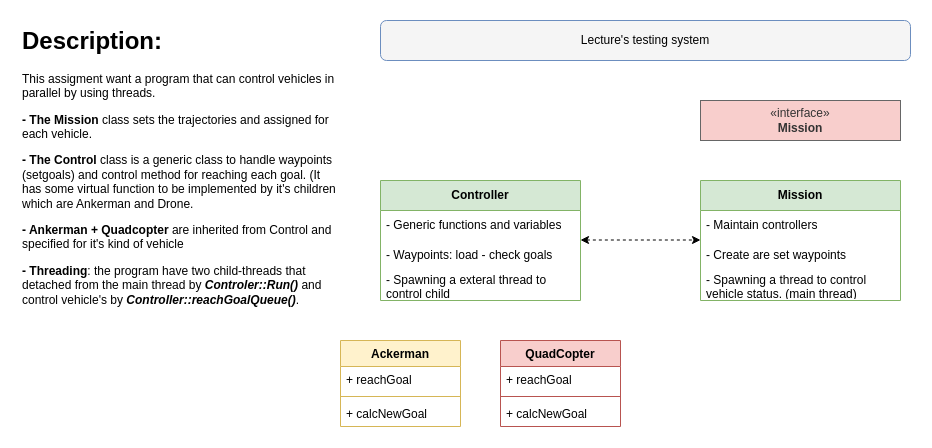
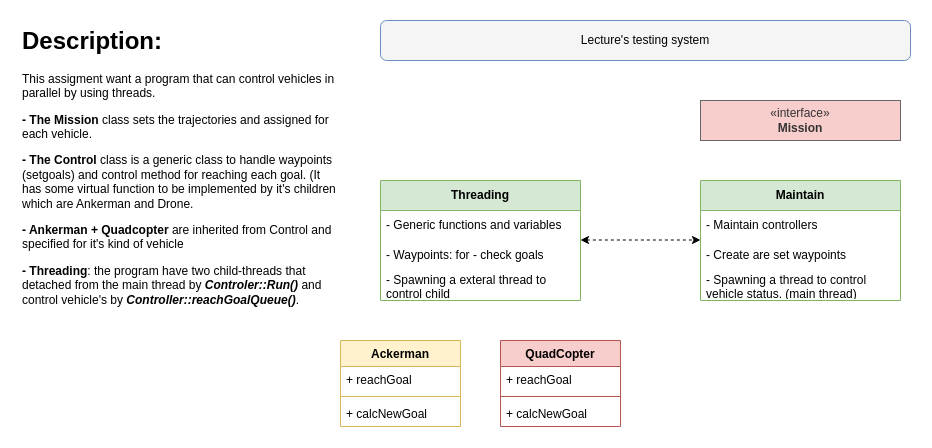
node "Controller": label "Controller" -> "Threading"
node "Mission": label "Mission" -> "Maintain"
node "- Waypoints: load - check goals": label "- Waypoints: load - check goals" -> "- Waypoints: for - check goals"
